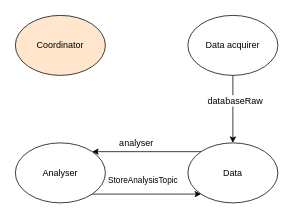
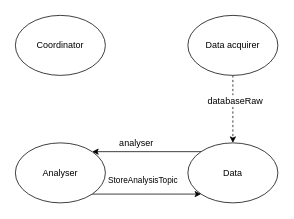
node "Coordinator": fillcolor #ffe6cc -> #ffffff
edge "Data acquirer" -> "Data": style solid -> dashed
